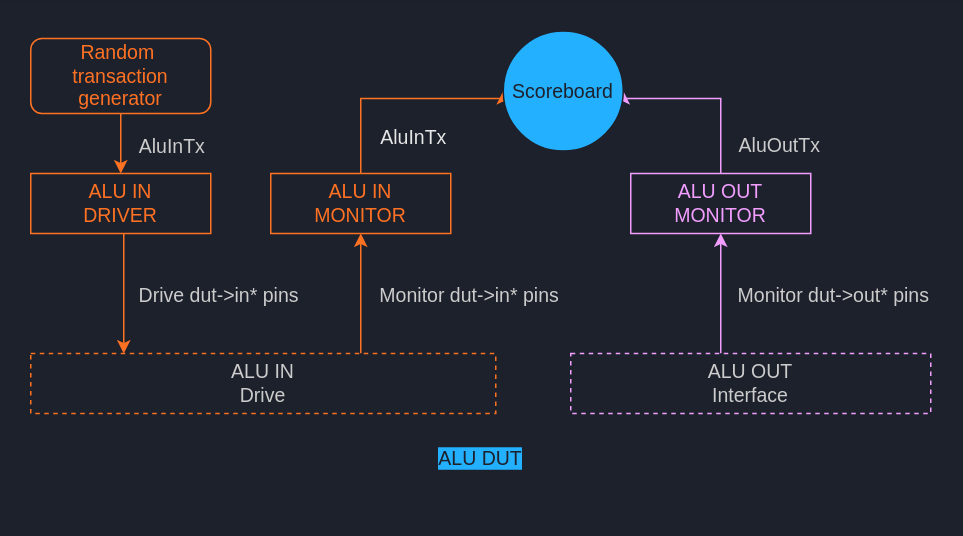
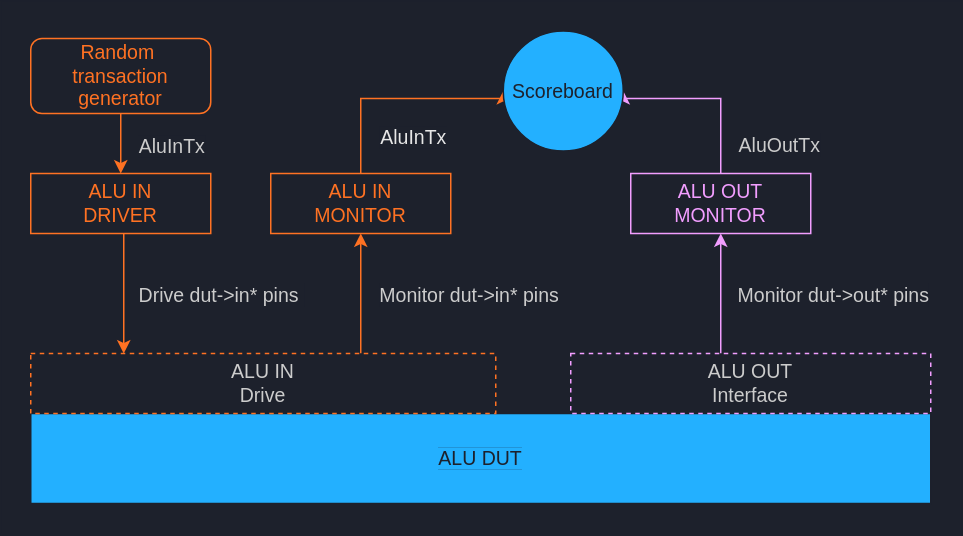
node "ALU DUT": fillcolor #1d212c -> #23b0ff
